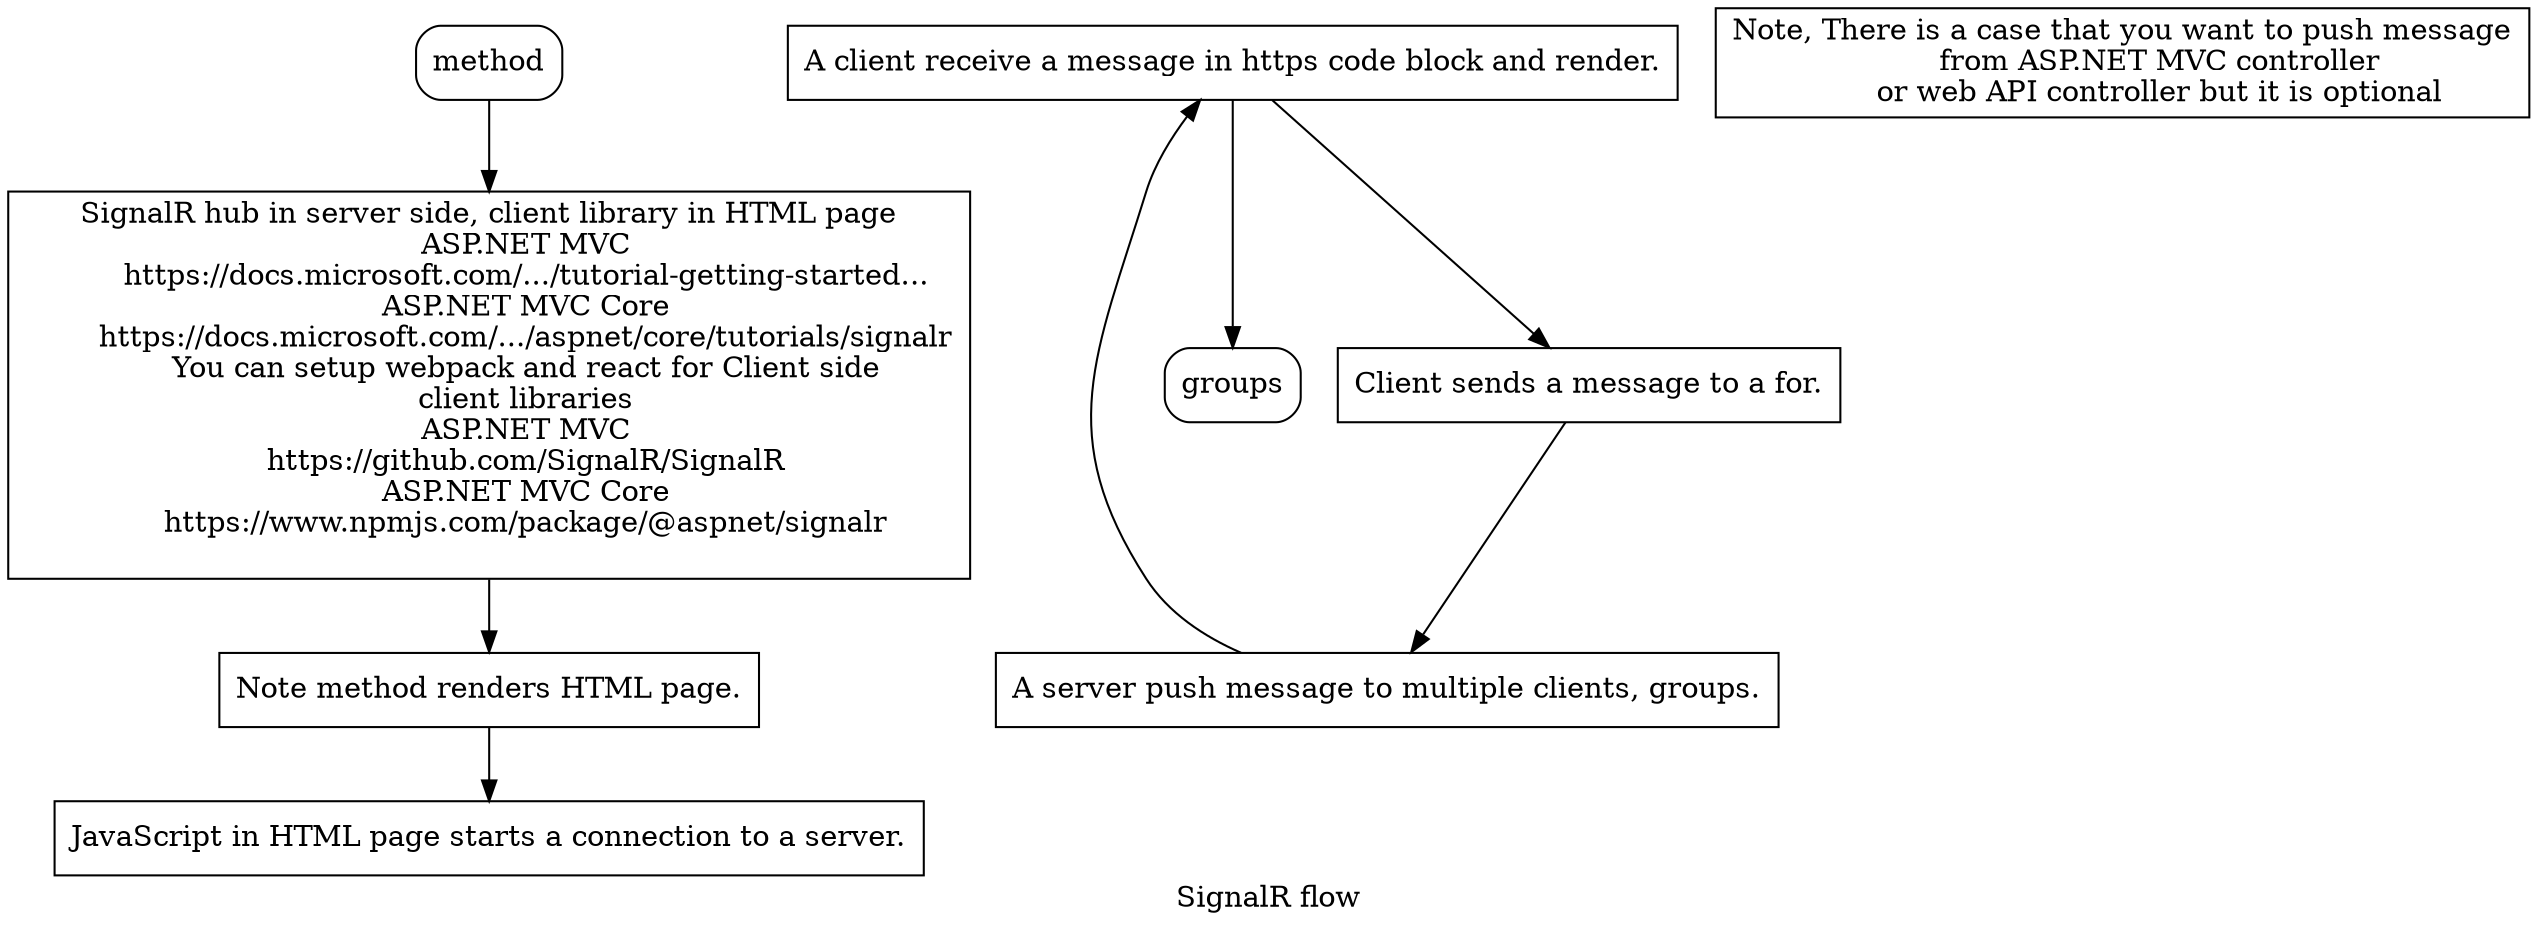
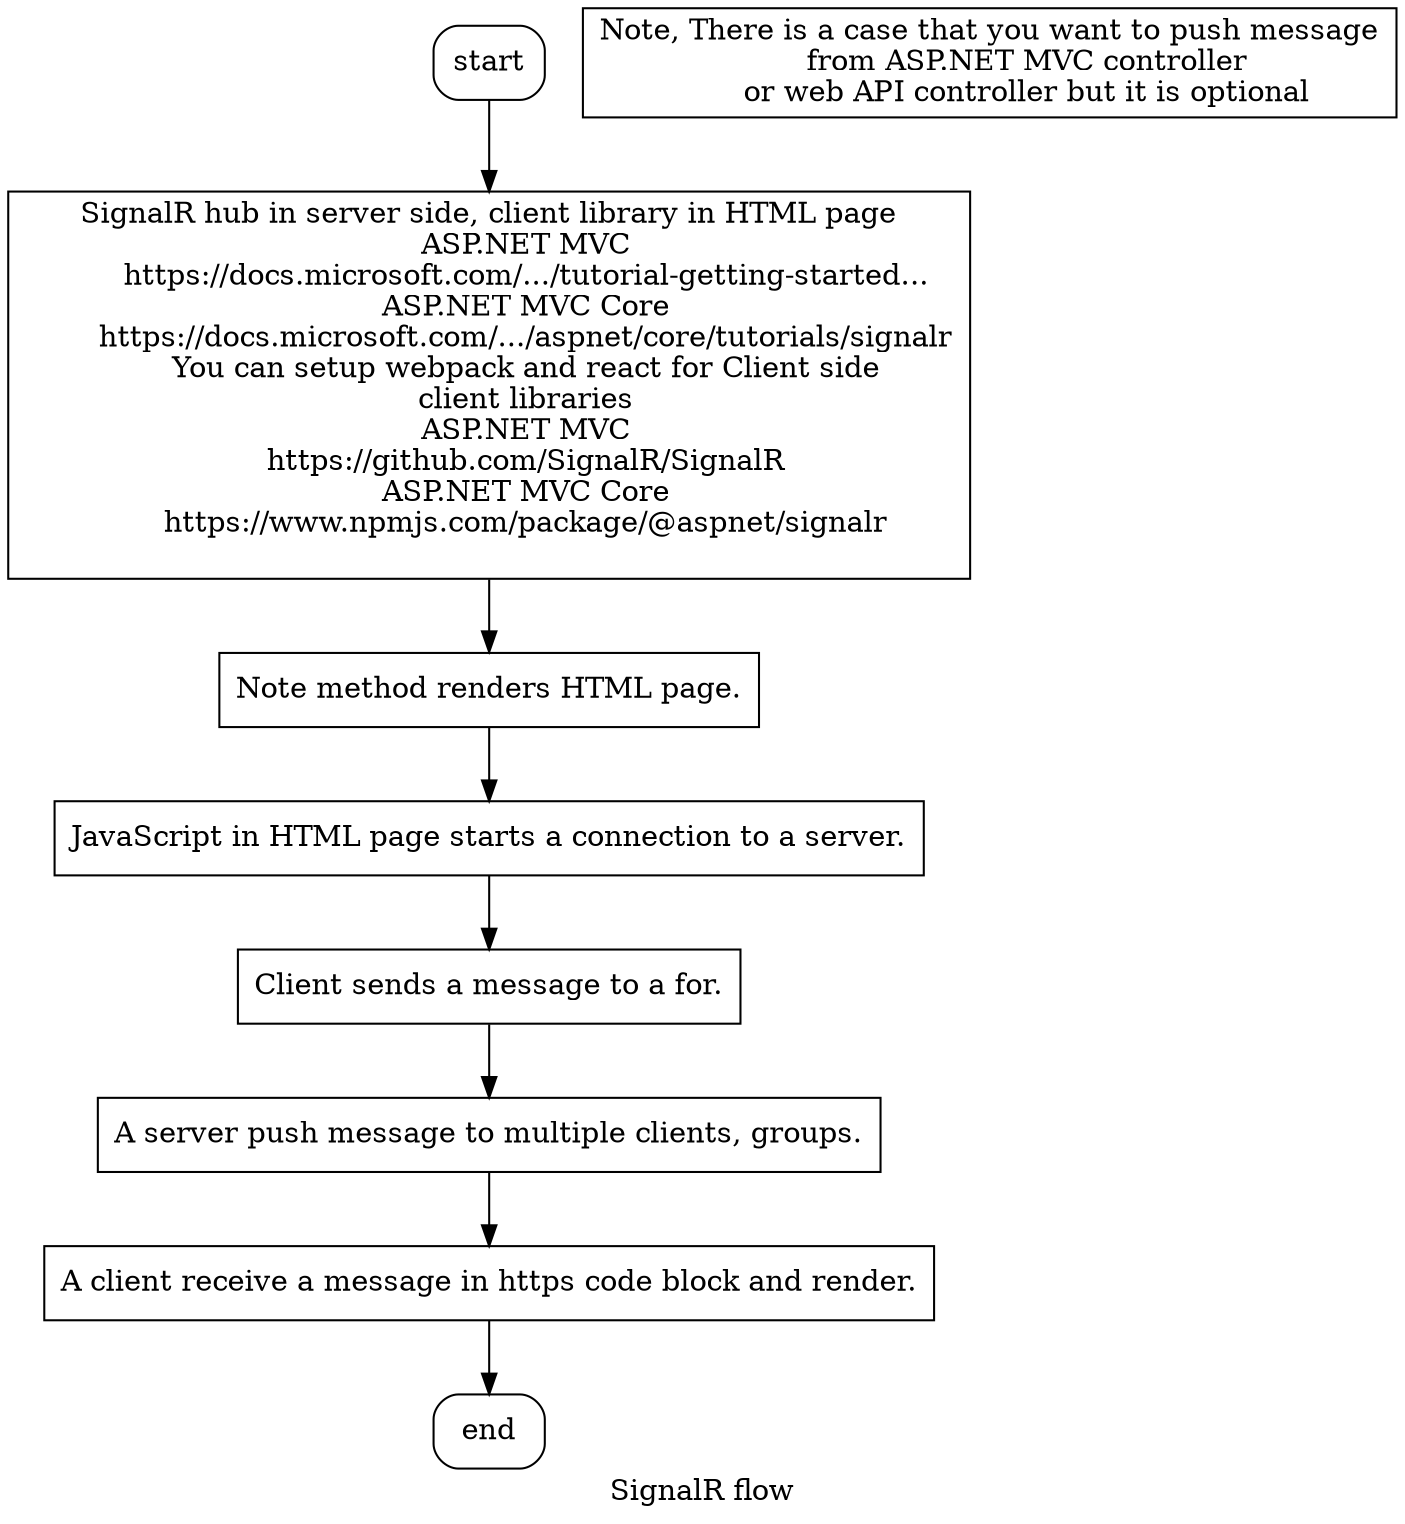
node "method": label "method" -> "start"
edge "A client receive a message in https code block and render." -> "Client sends a message to a for.": now "JavaScript in HTML page starts a connection to a server." -> "Client sends a message to a for."
node "groups": label "groups" -> "end"
